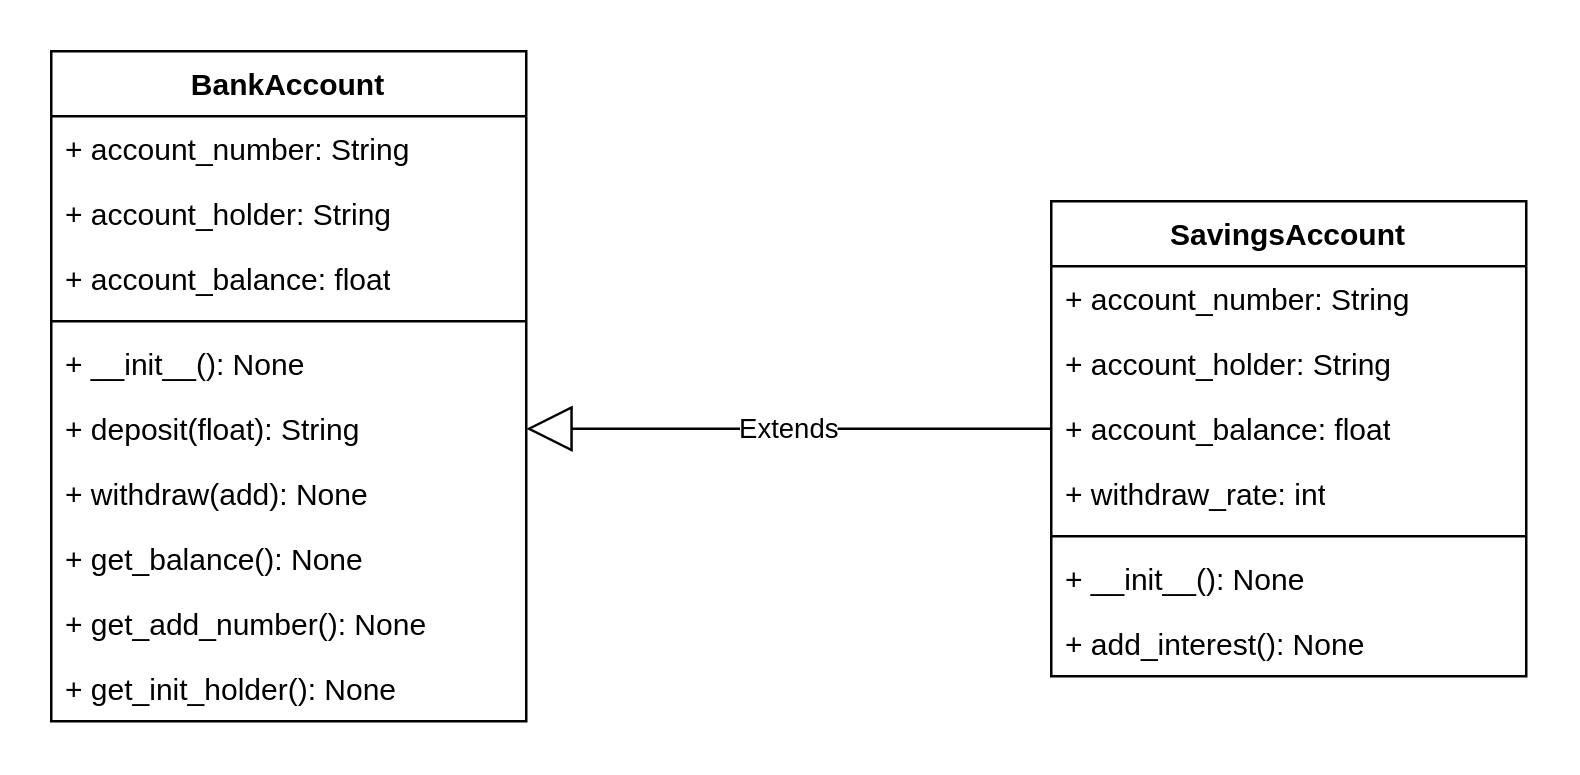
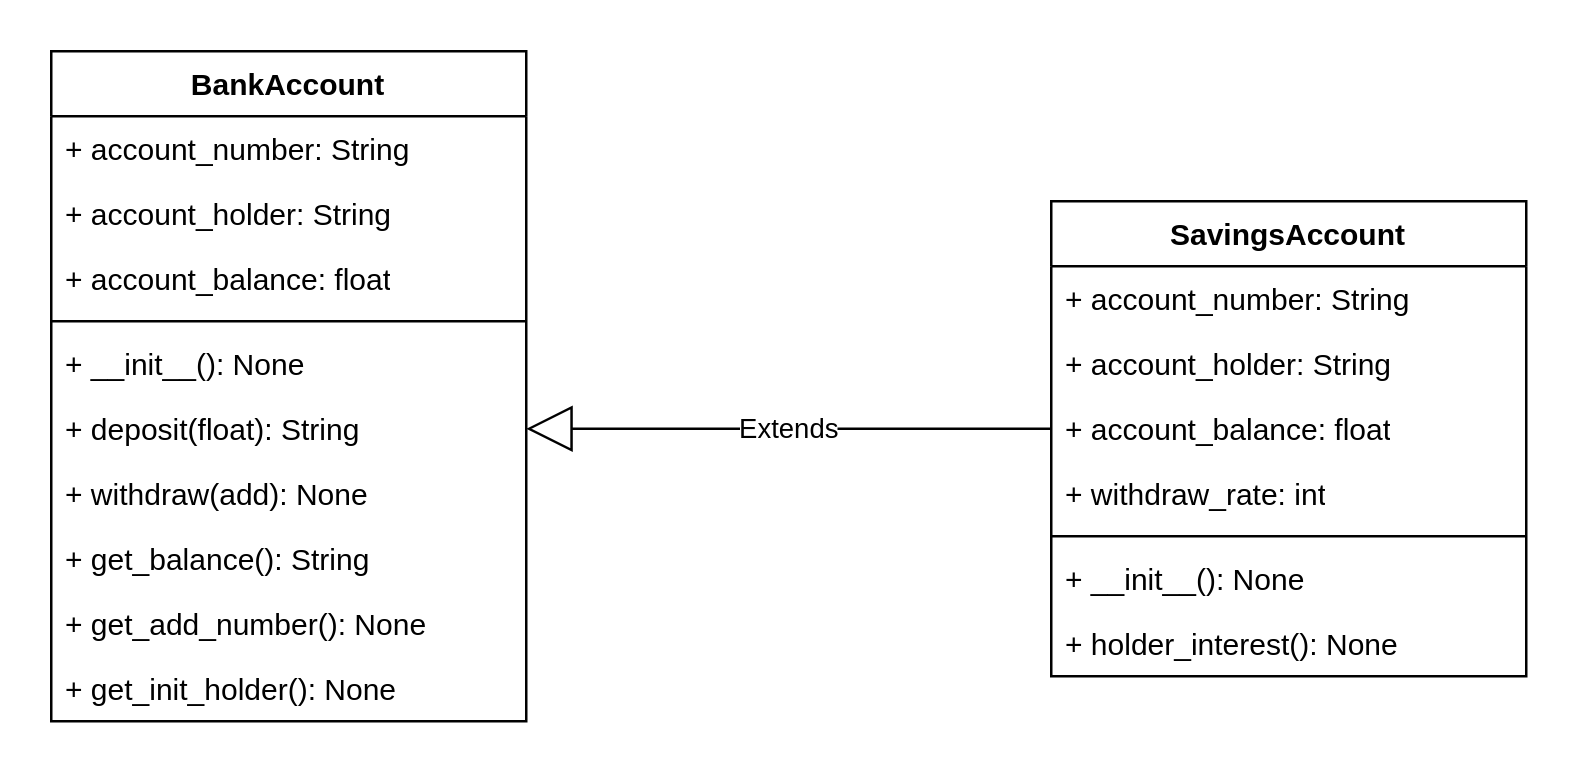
node "+ get_balance(): None": label "+ get_balance(): None" -> "+ get_balance(): String"
node "+ add_interest(): None": label "+ add_interest(): None" -> "+ holder_interest(): None"
